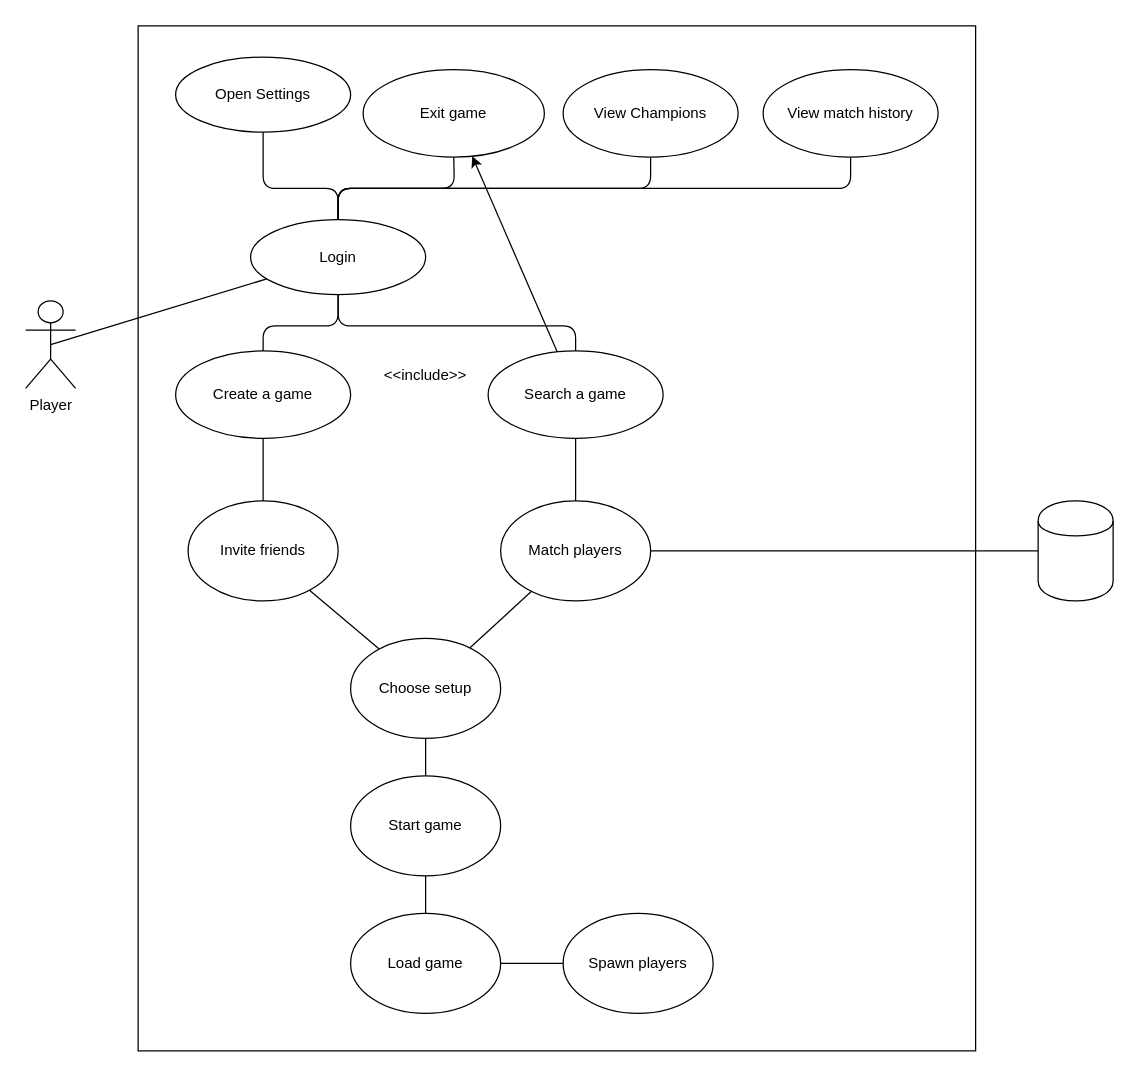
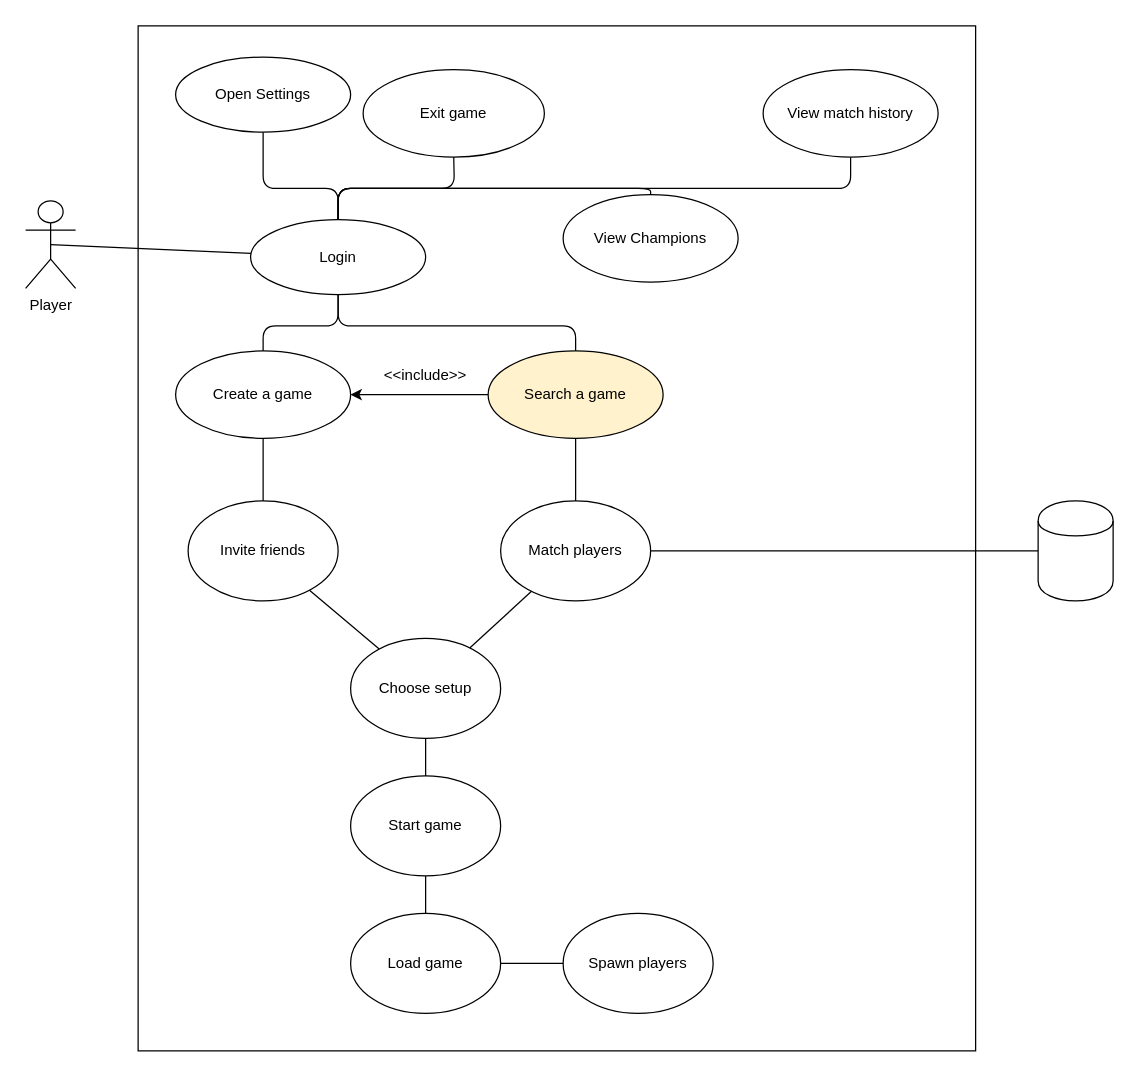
node "View Champions": moved (651, 113) -> (651, 238)
edge "Search a game" -> "Exit game": now "Search a game" -> "Create a game"
node "Player": moved (51, 344) -> (51, 244)
node "Search a game": fillcolor #ffffff -> #fff2cc
